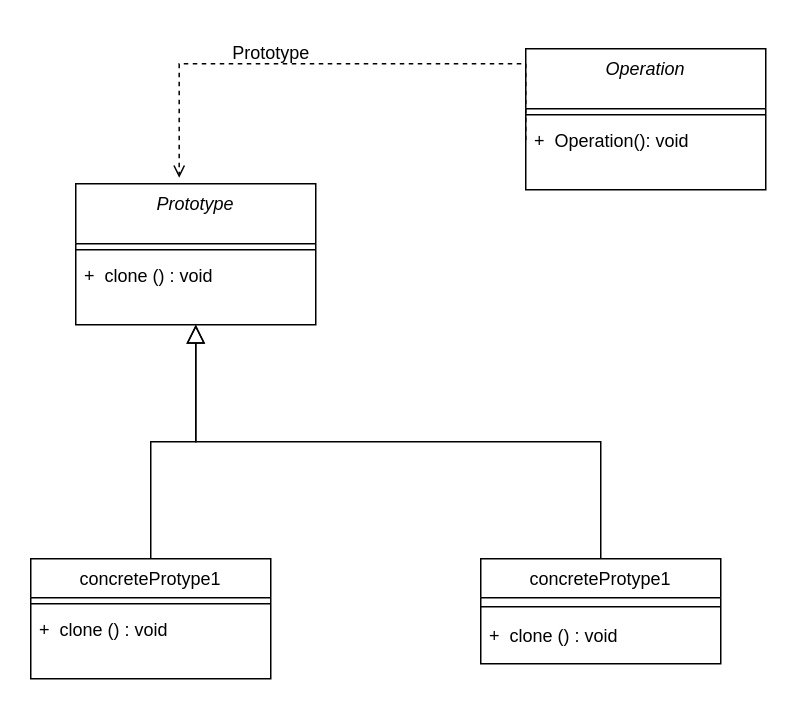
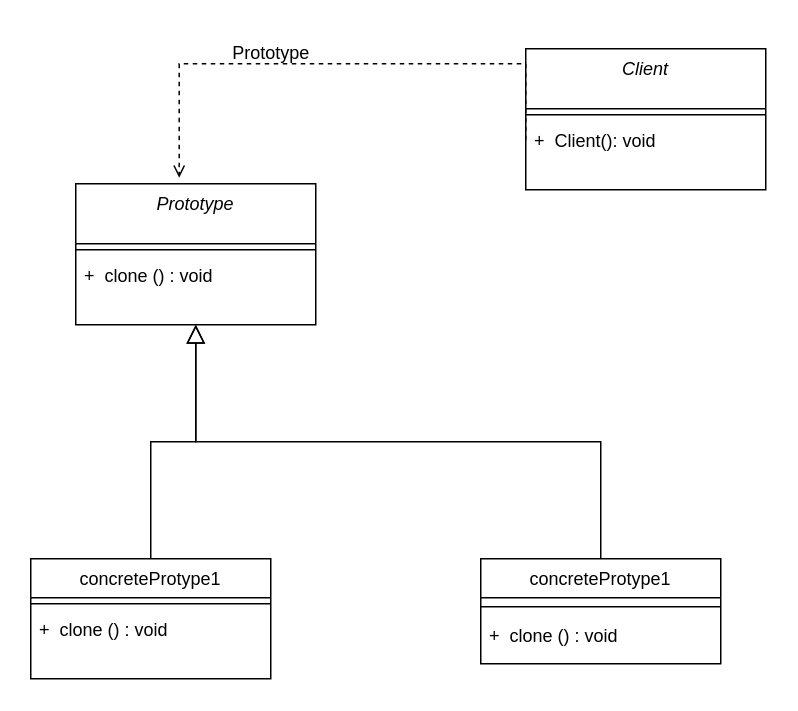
node "Operation": label "Operation" -> "Client"
node "+ Operation(): void": label "+ Operation(): void" -> "+ Client(): void"
